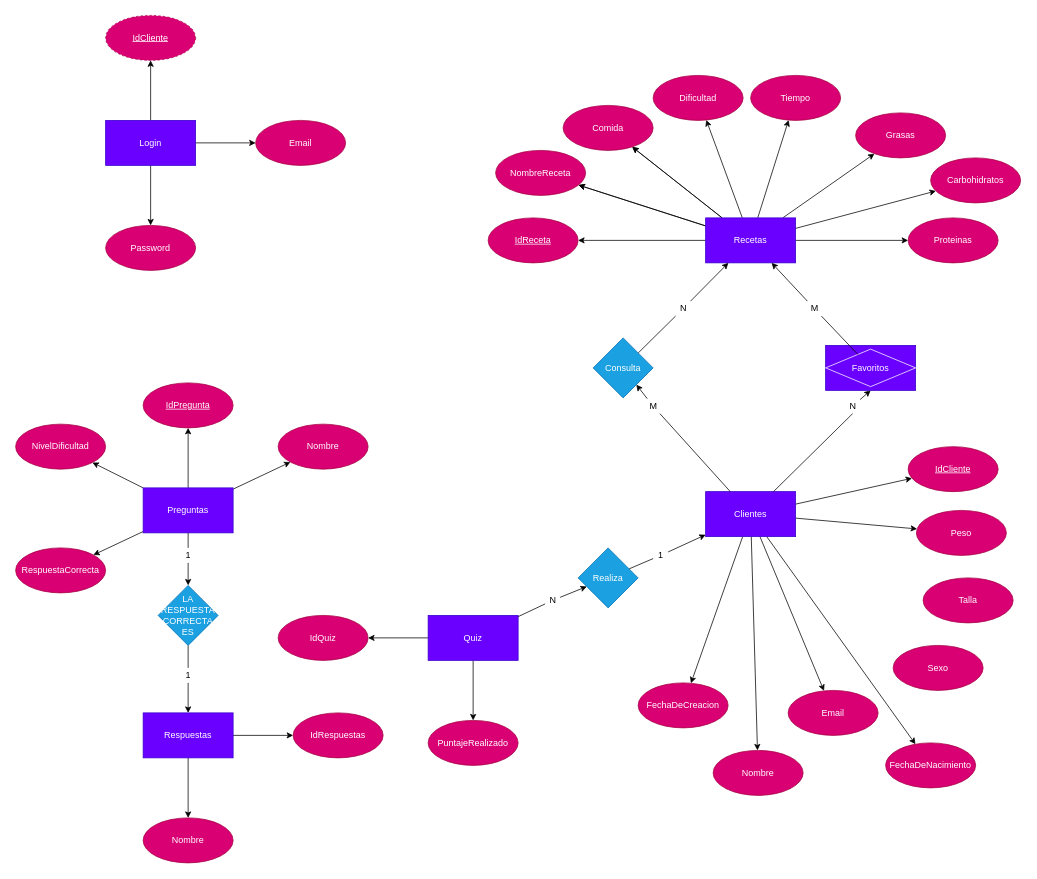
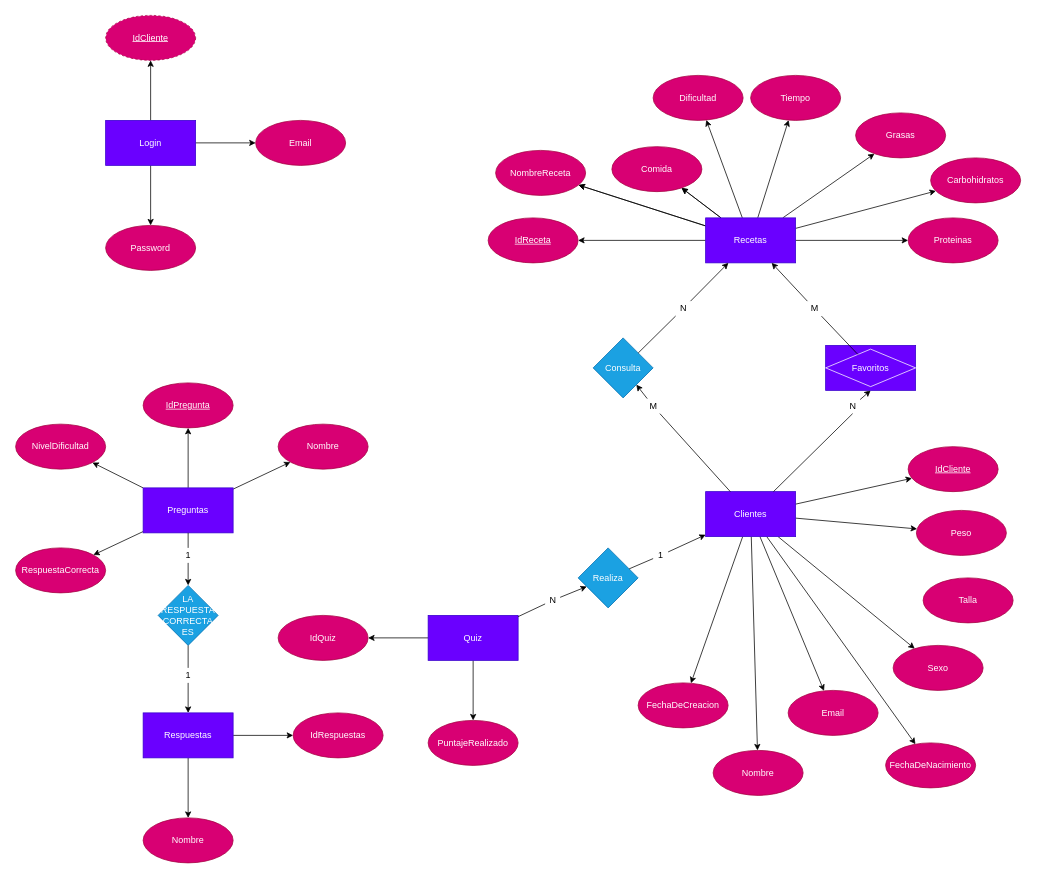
node "Comida": moved (608, 128) -> (657, 169)
edge "Clientes" -> "Sexo": added
